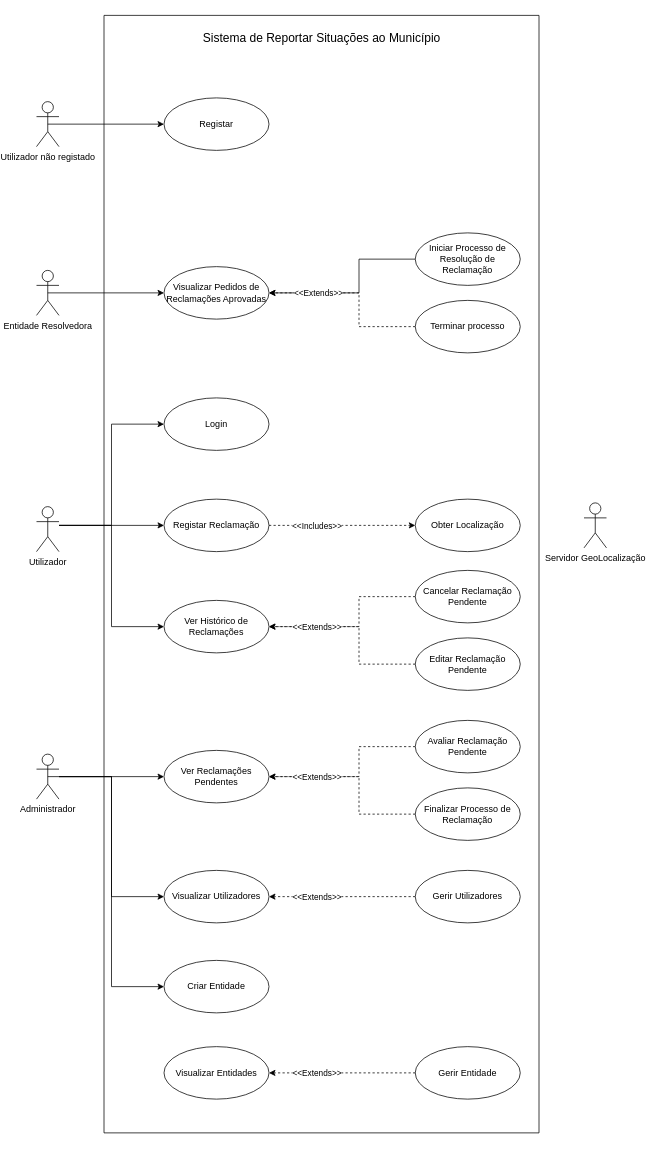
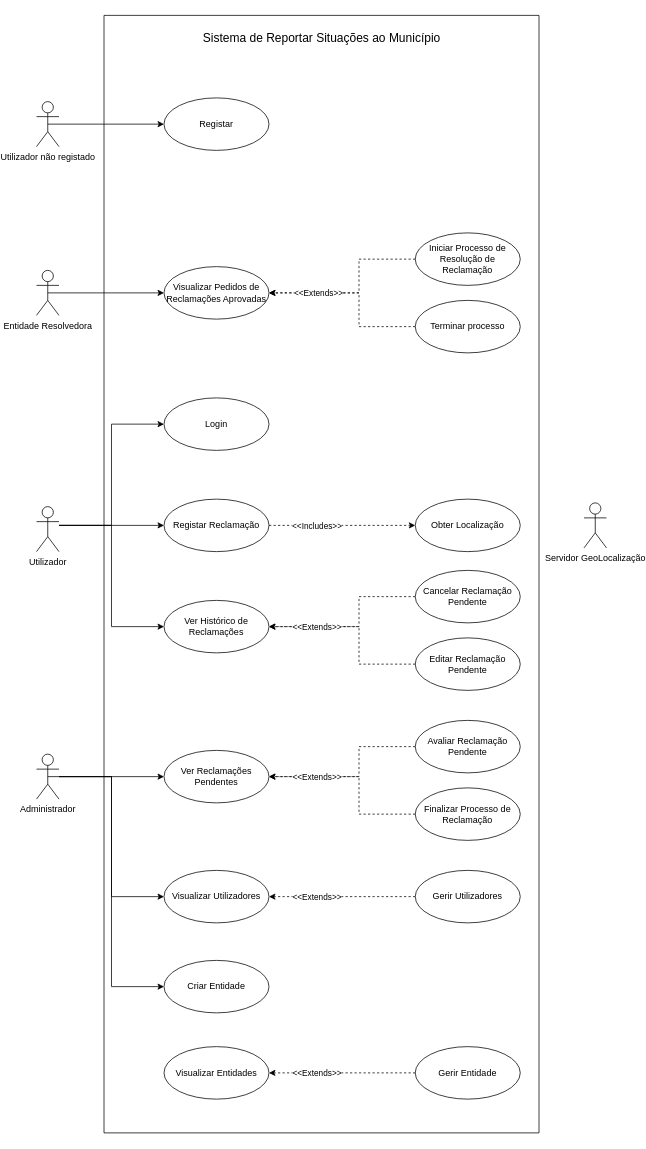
edge "Iniciar Processo de Resolução de Reclamação" -> "Visualizar Pedidos de Reclamações Aprovadas": style solid -> dashed
